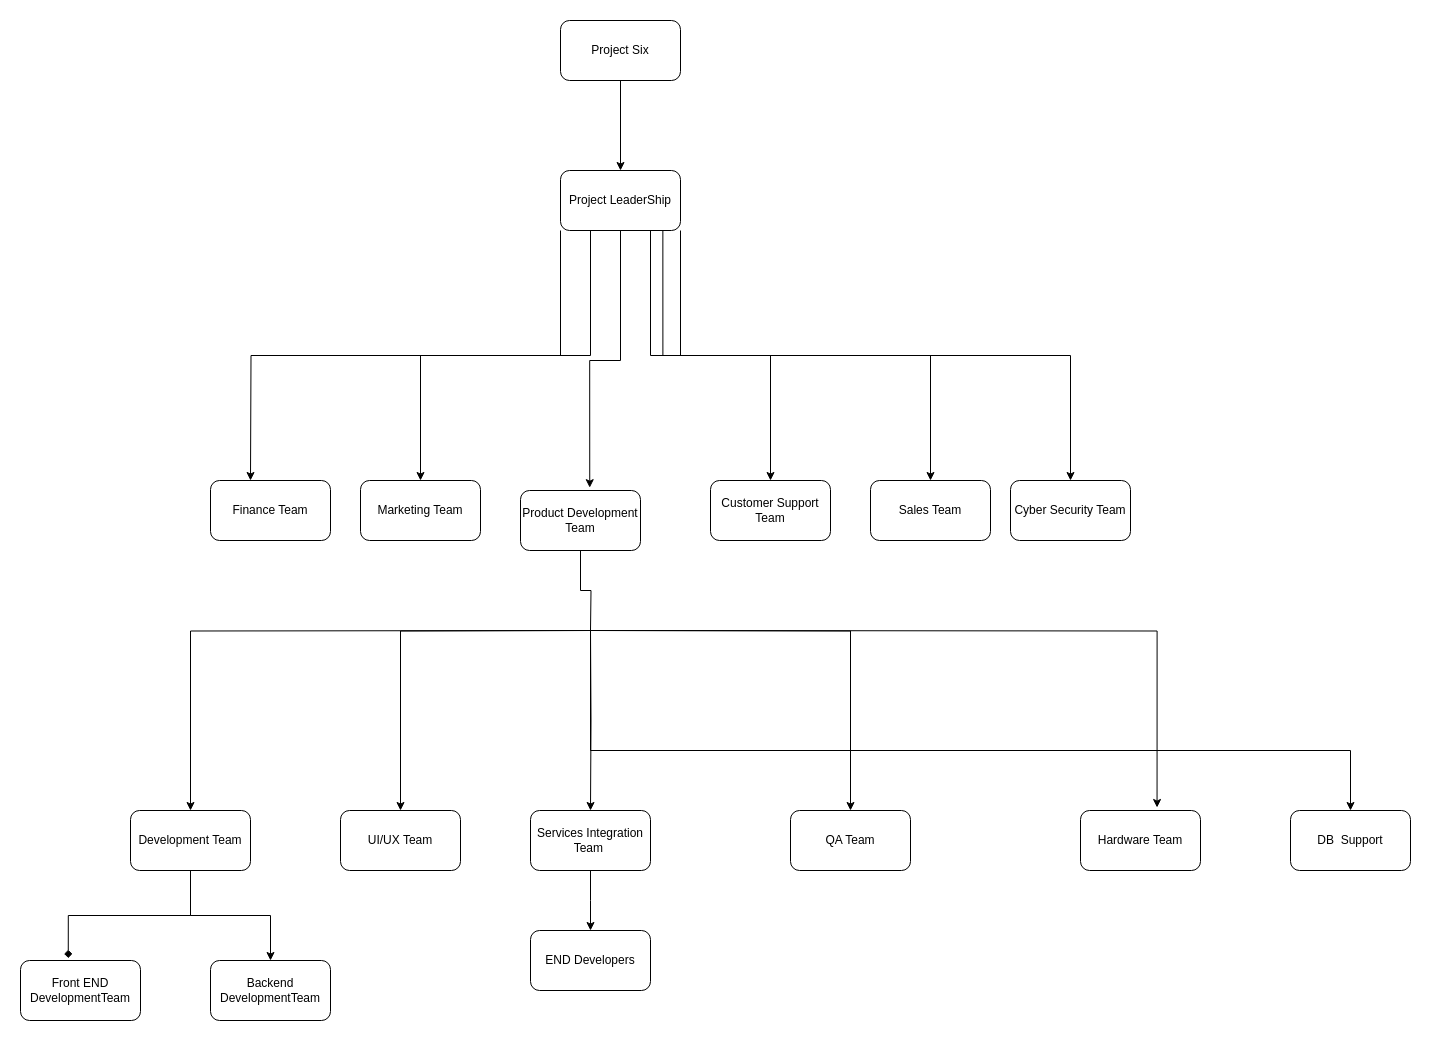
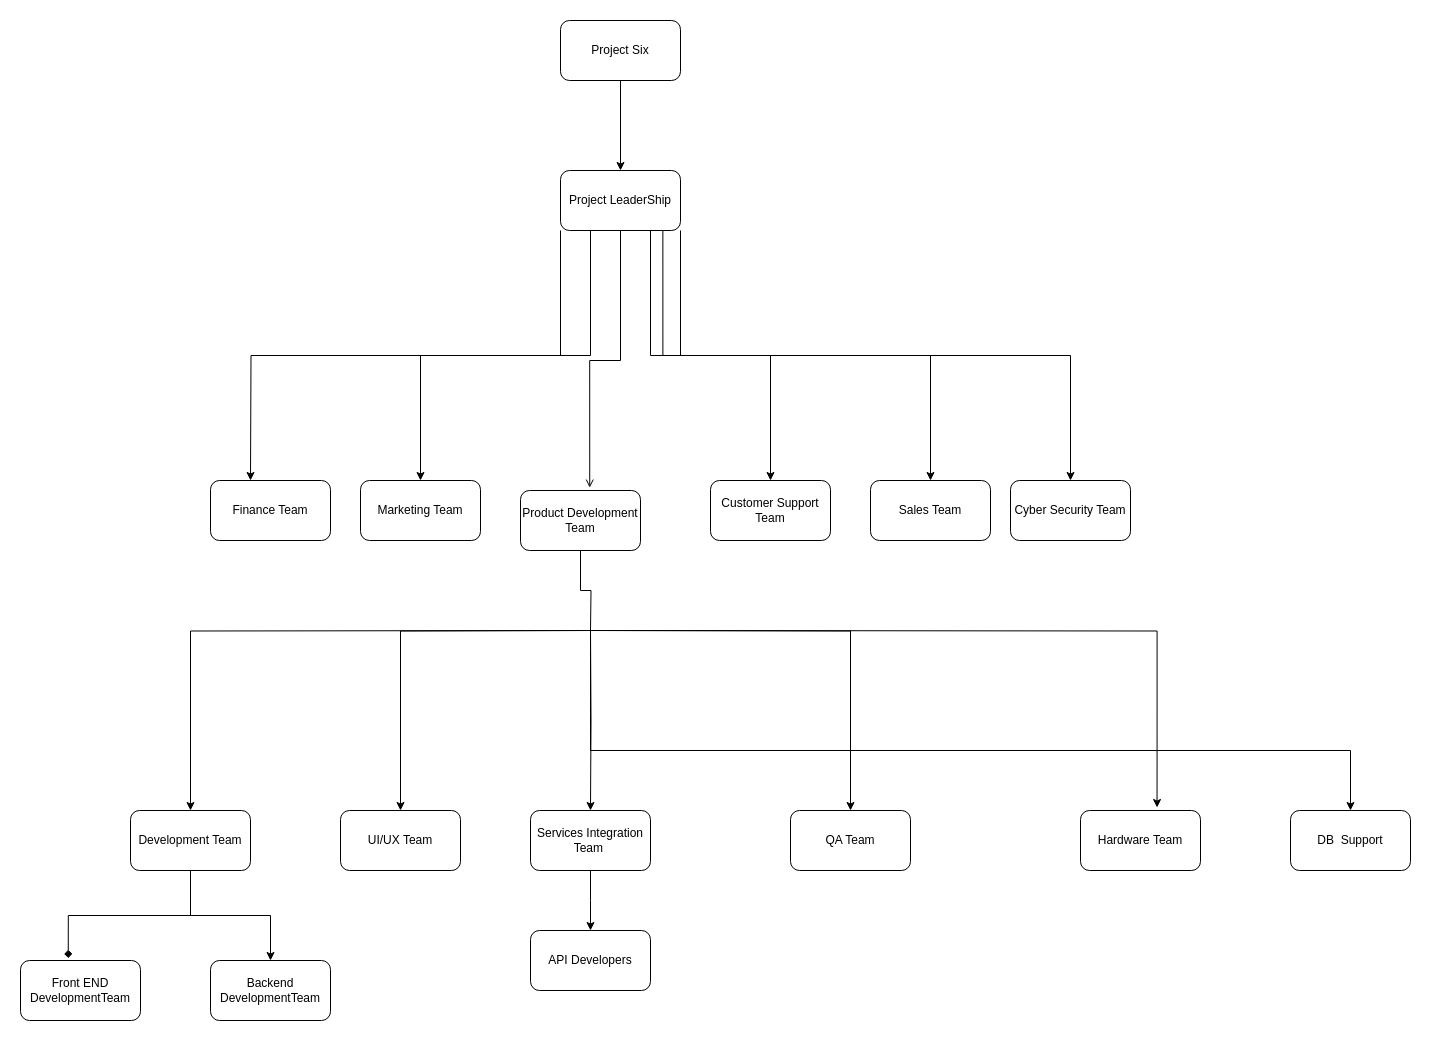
edge "Project LeaderShip" -> "Product Development Team": arrowhead classic -> open
node "END Developers": label "END Developers" -> "API Developers"
